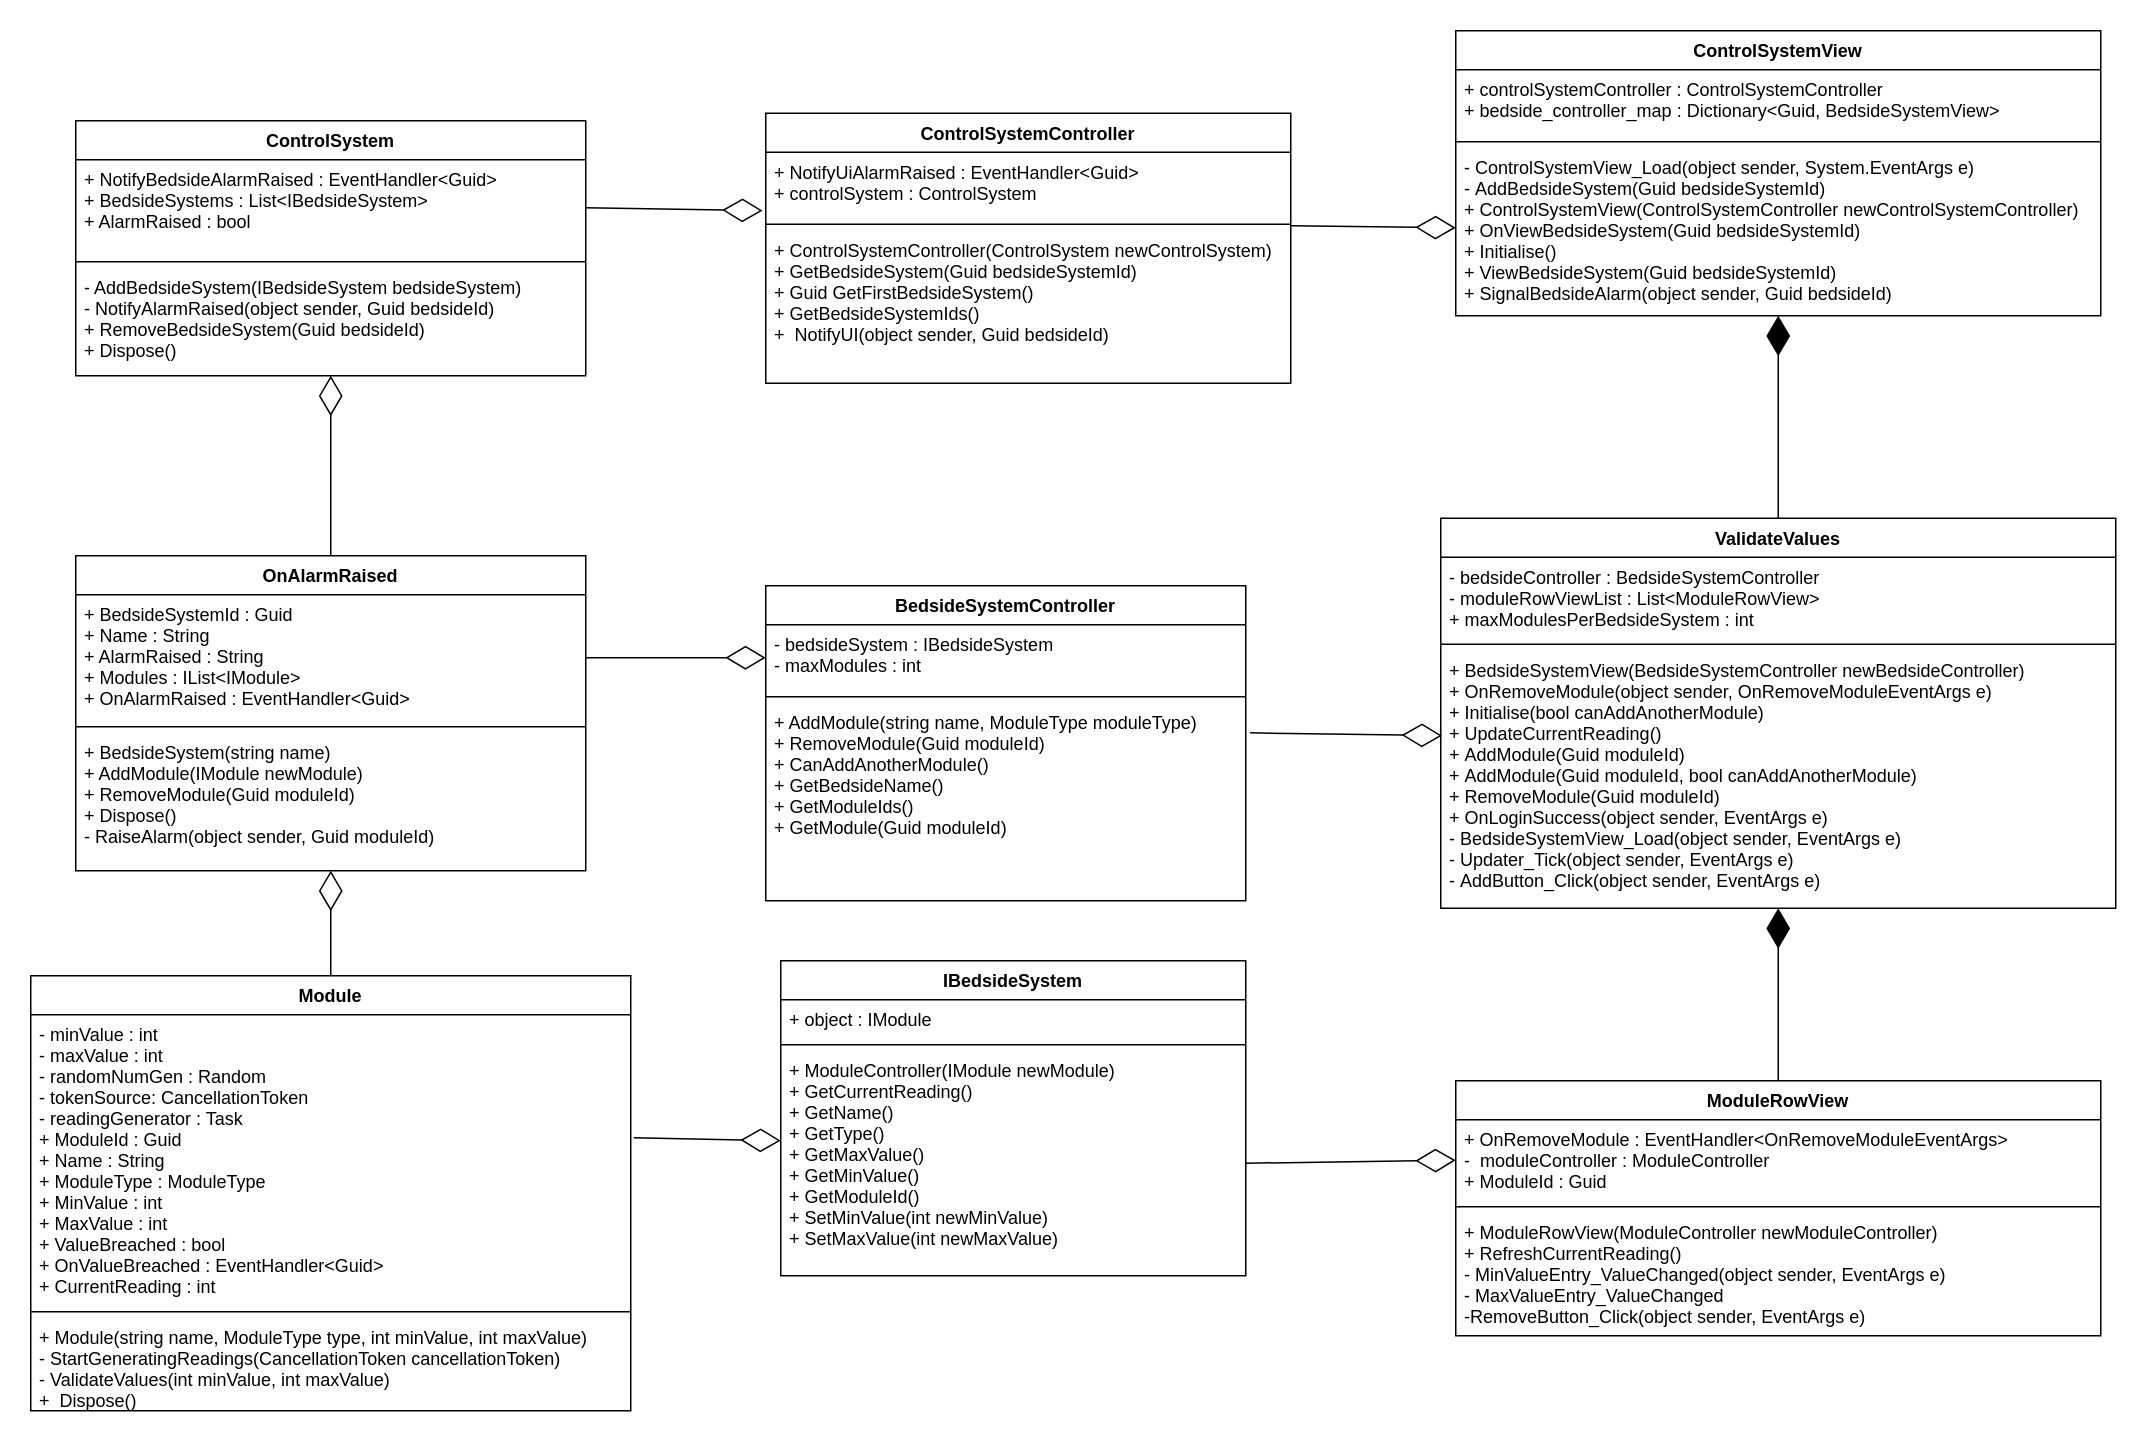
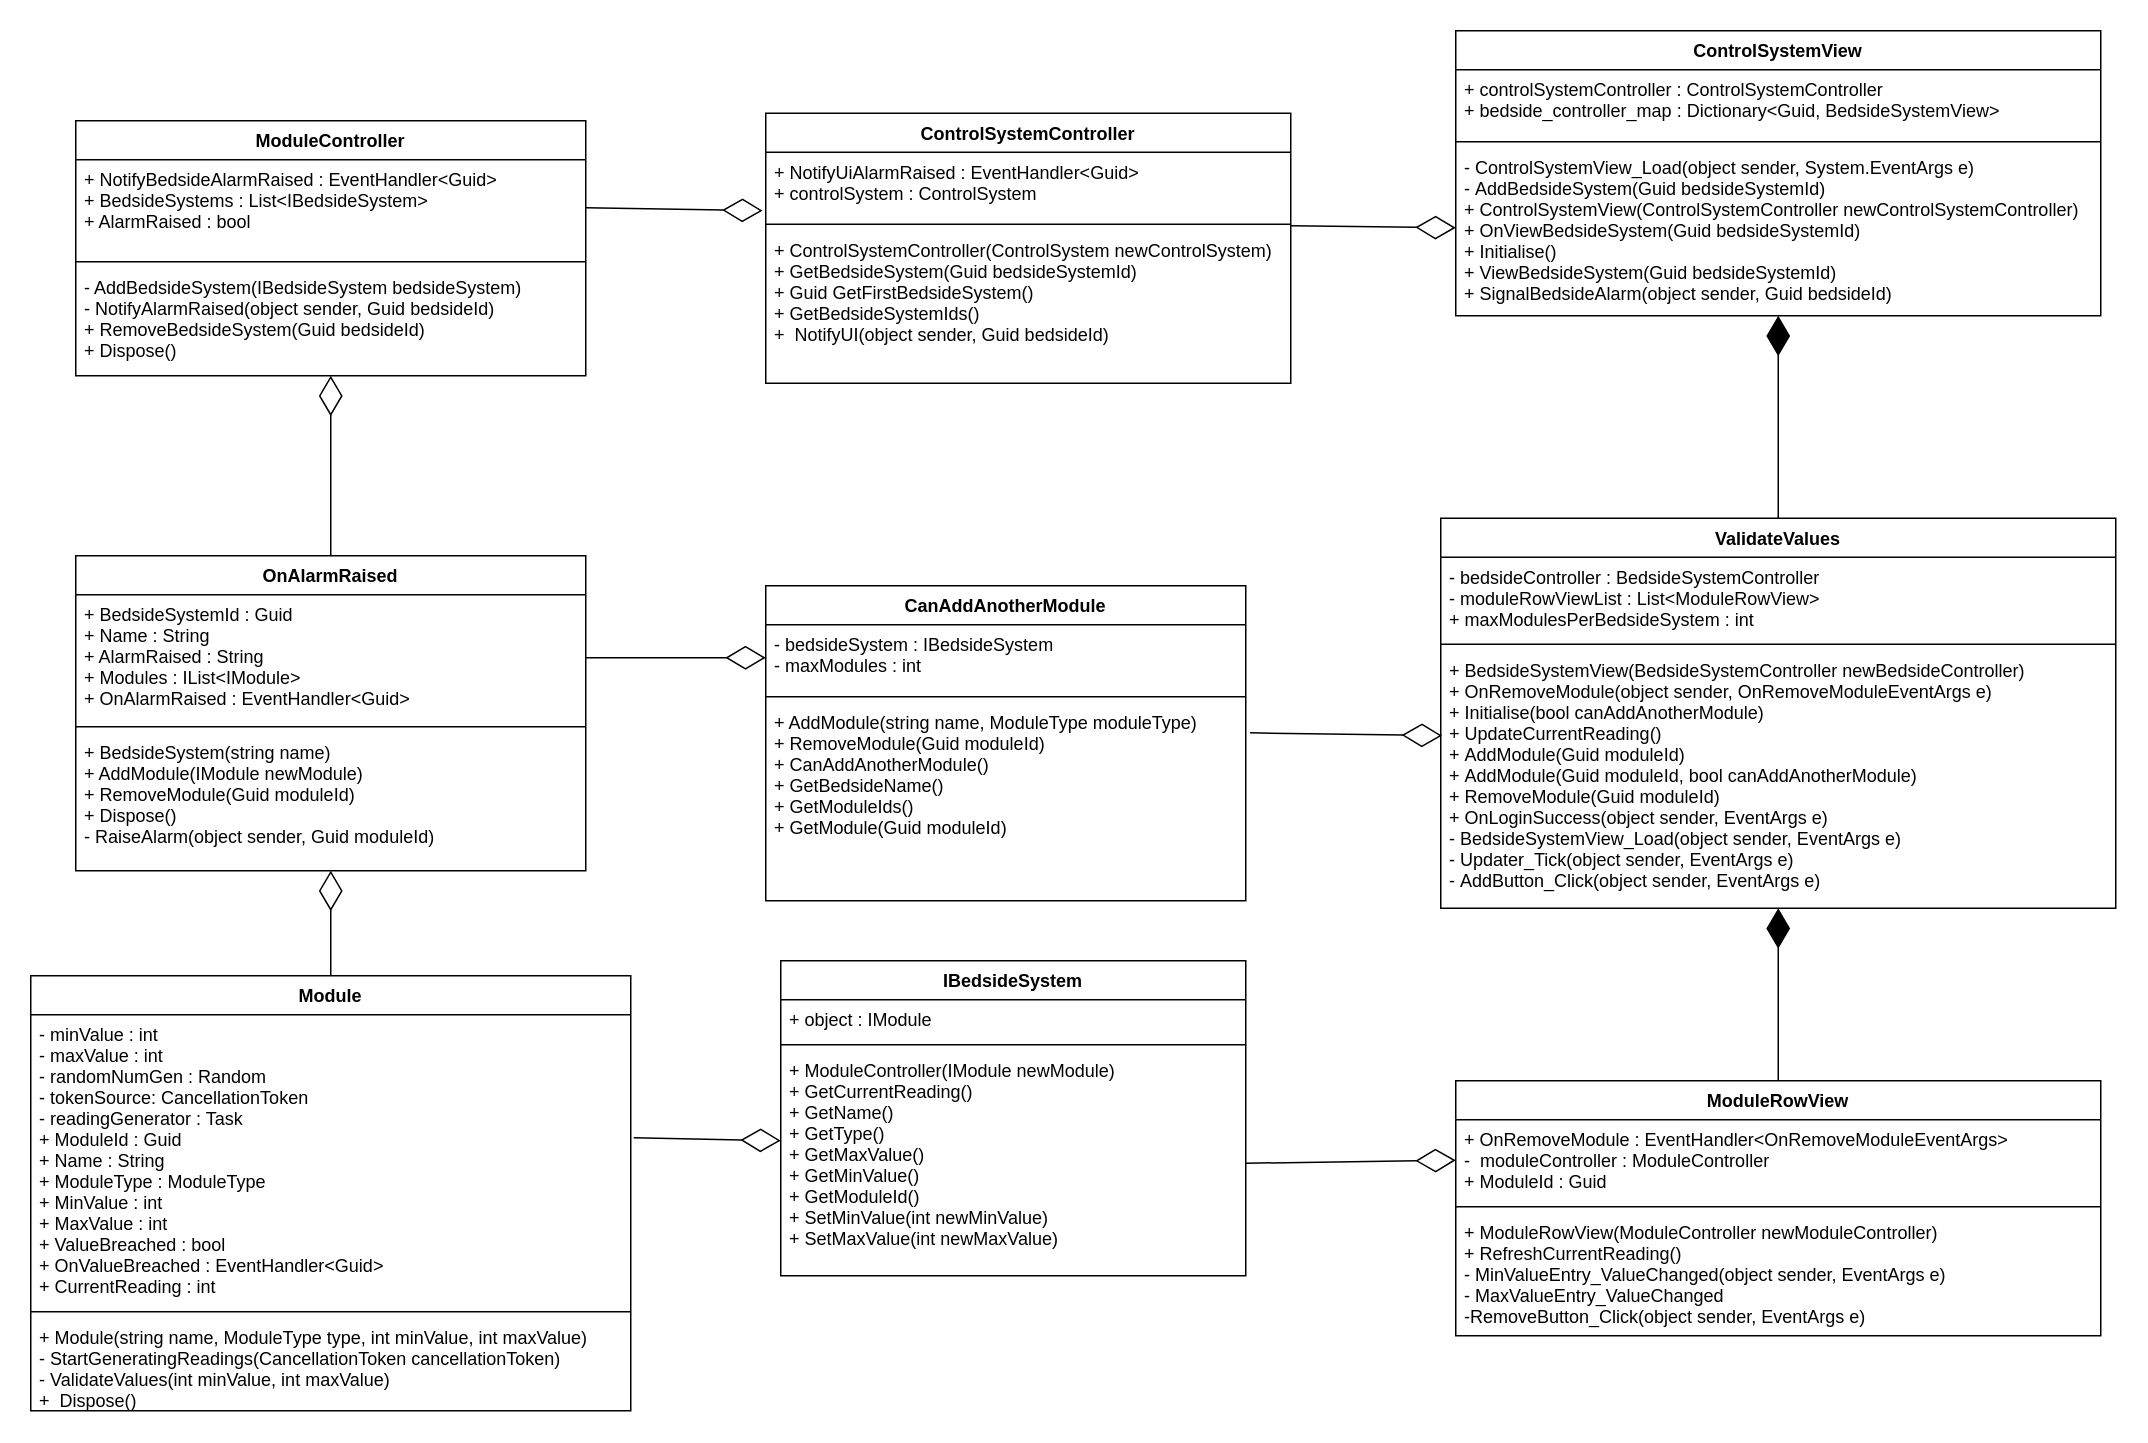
node "ControlSystem": label "ControlSystem" -> "ModuleController"
node "BedsideSystemController": label "BedsideSystemController" -> "CanAddAnotherModule"
